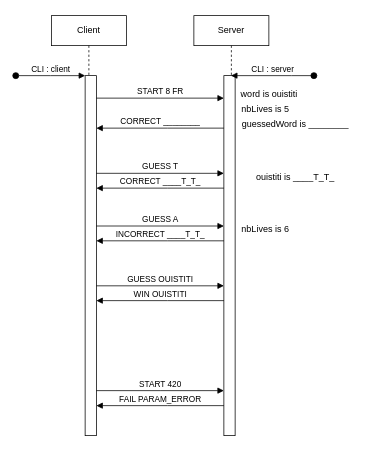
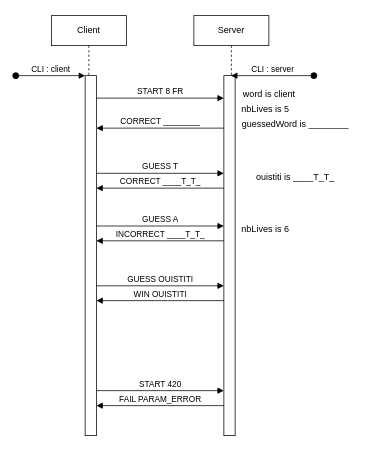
node "word is ouistiti": label "word is ouistiti" -> "word is client"
